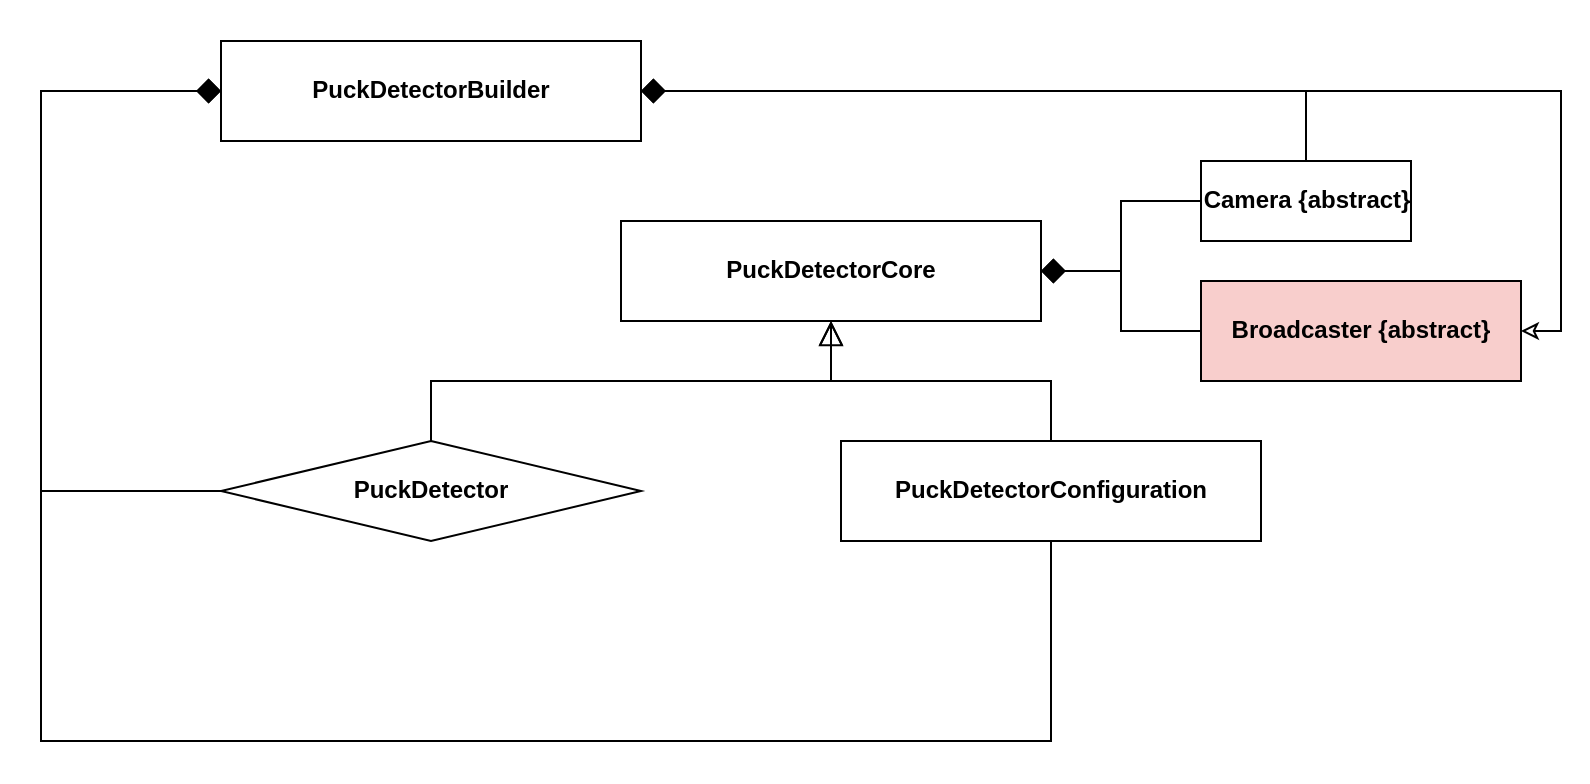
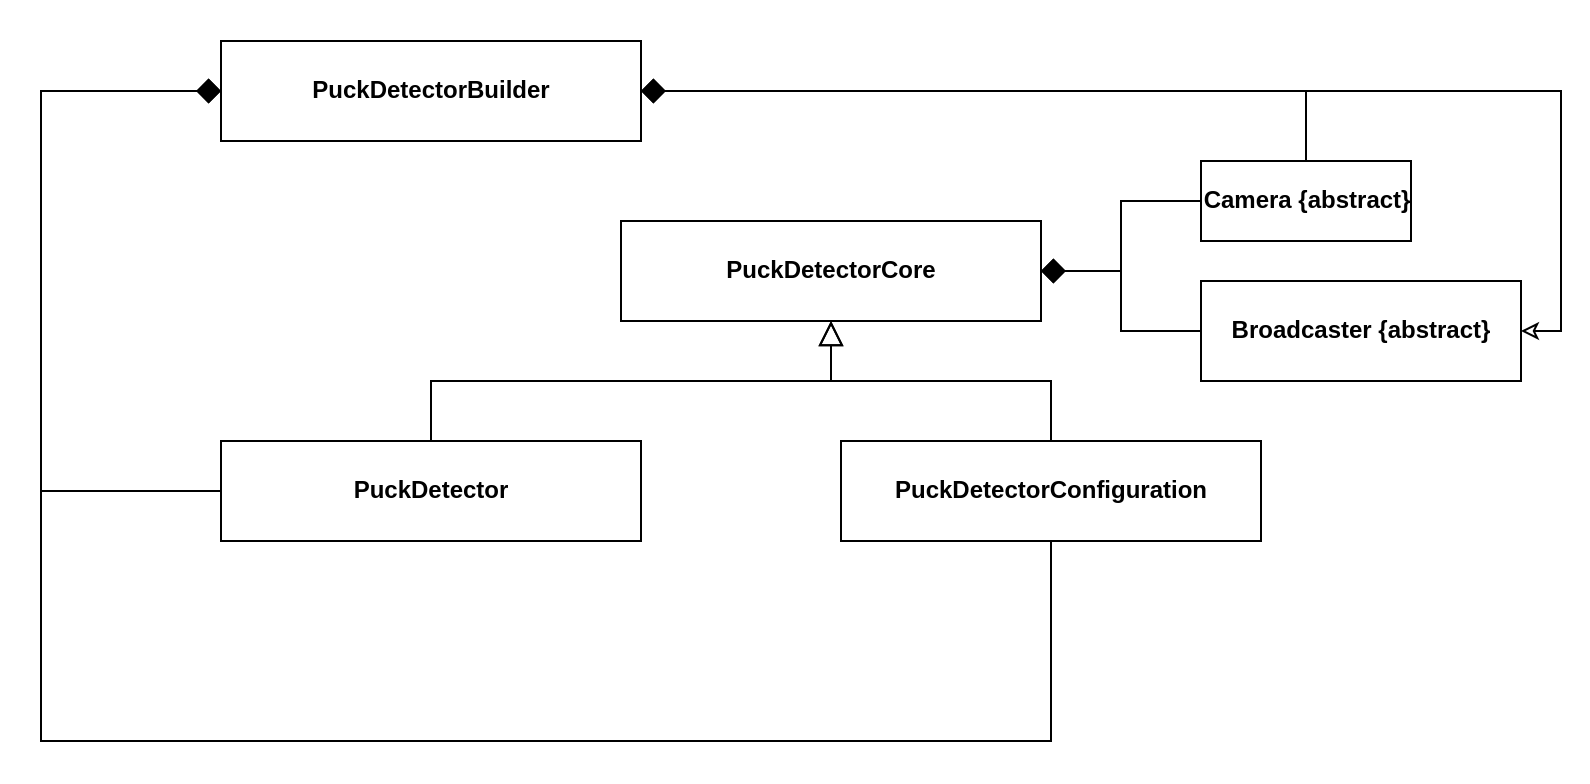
node "Broadcaster {abstract}": fillcolor #f8cecc -> #ffffff
edge "PuckDetector" -> "PuckDetectorCore": arrowhead open -> block
node "PuckDetector": shape diamond -> rectangle
